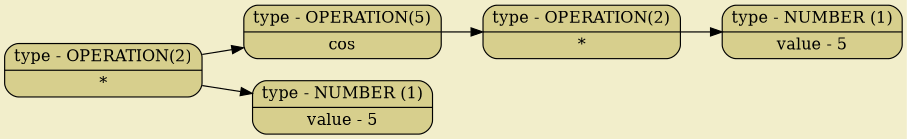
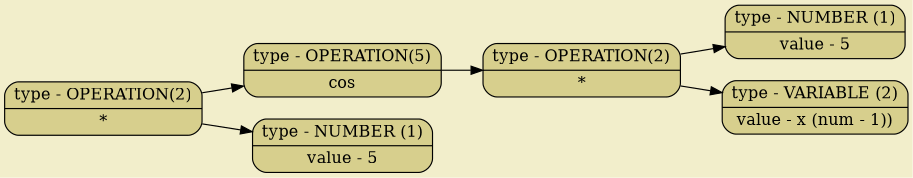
node "type - VARIABLE (2)": added
